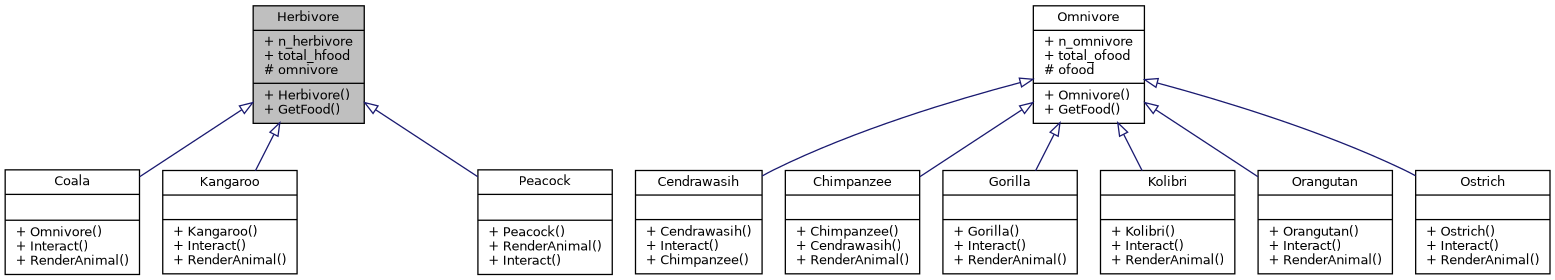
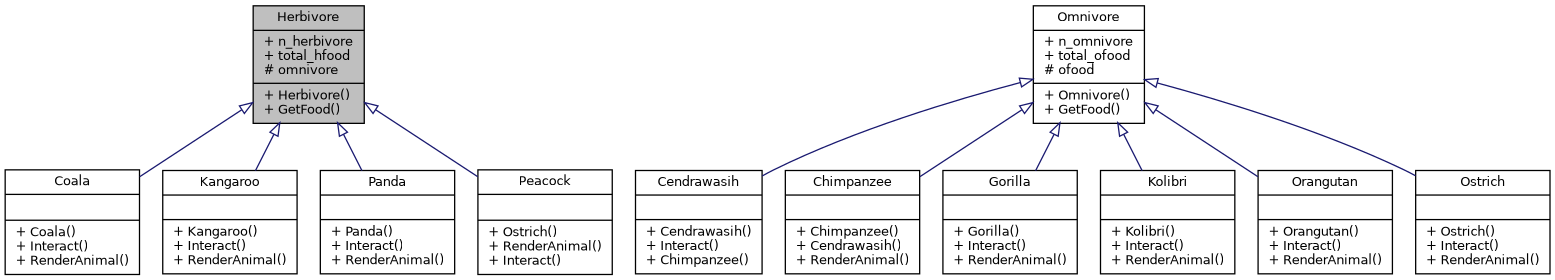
node "Panda": added
node "Coala": text "+ Omnivore()" -> "+ Coala()"
node "Peacock": text "+ Peacock()" -> "+ Ostrich()"
